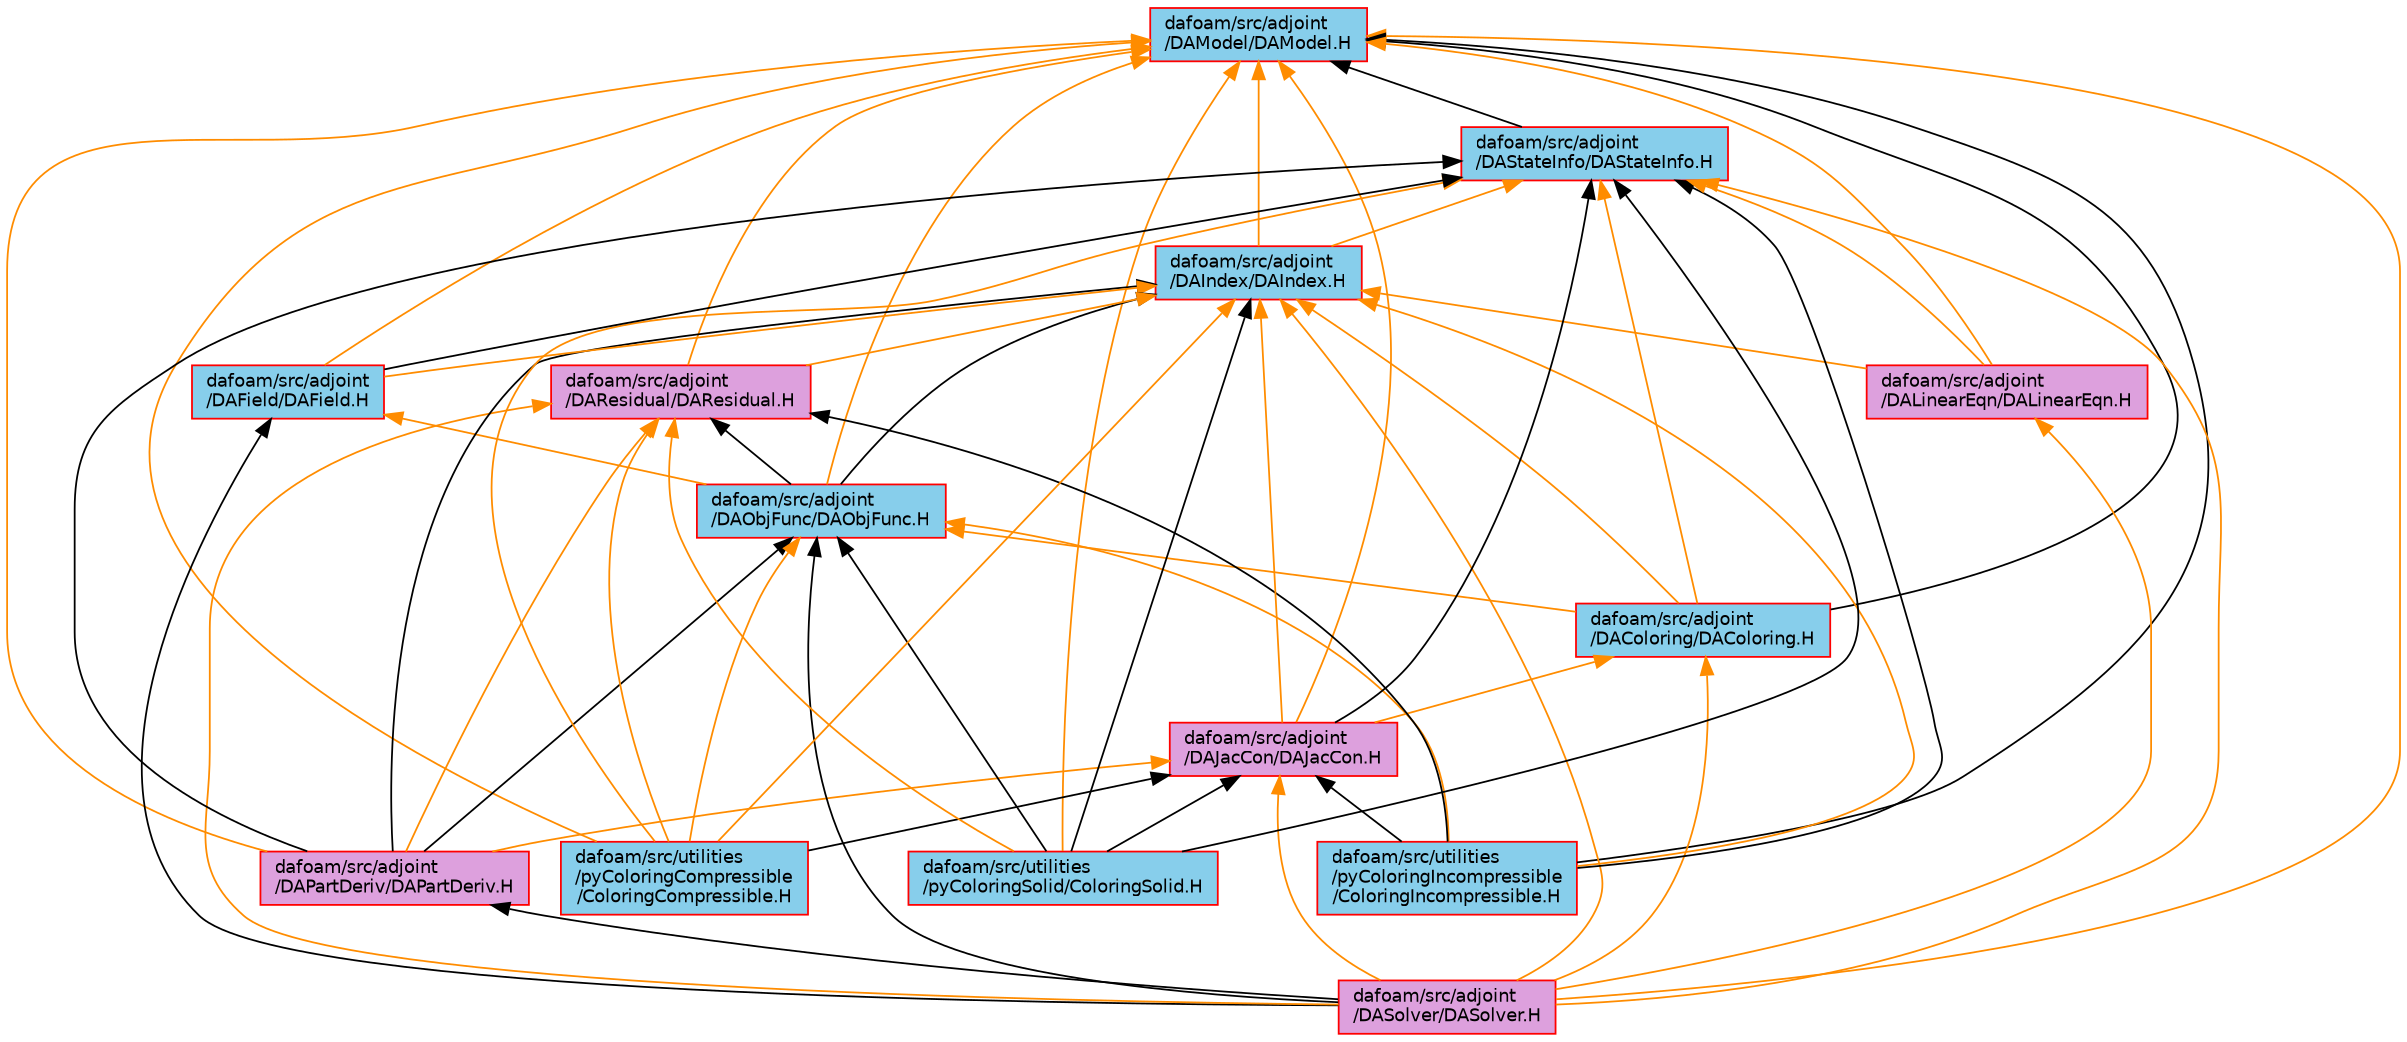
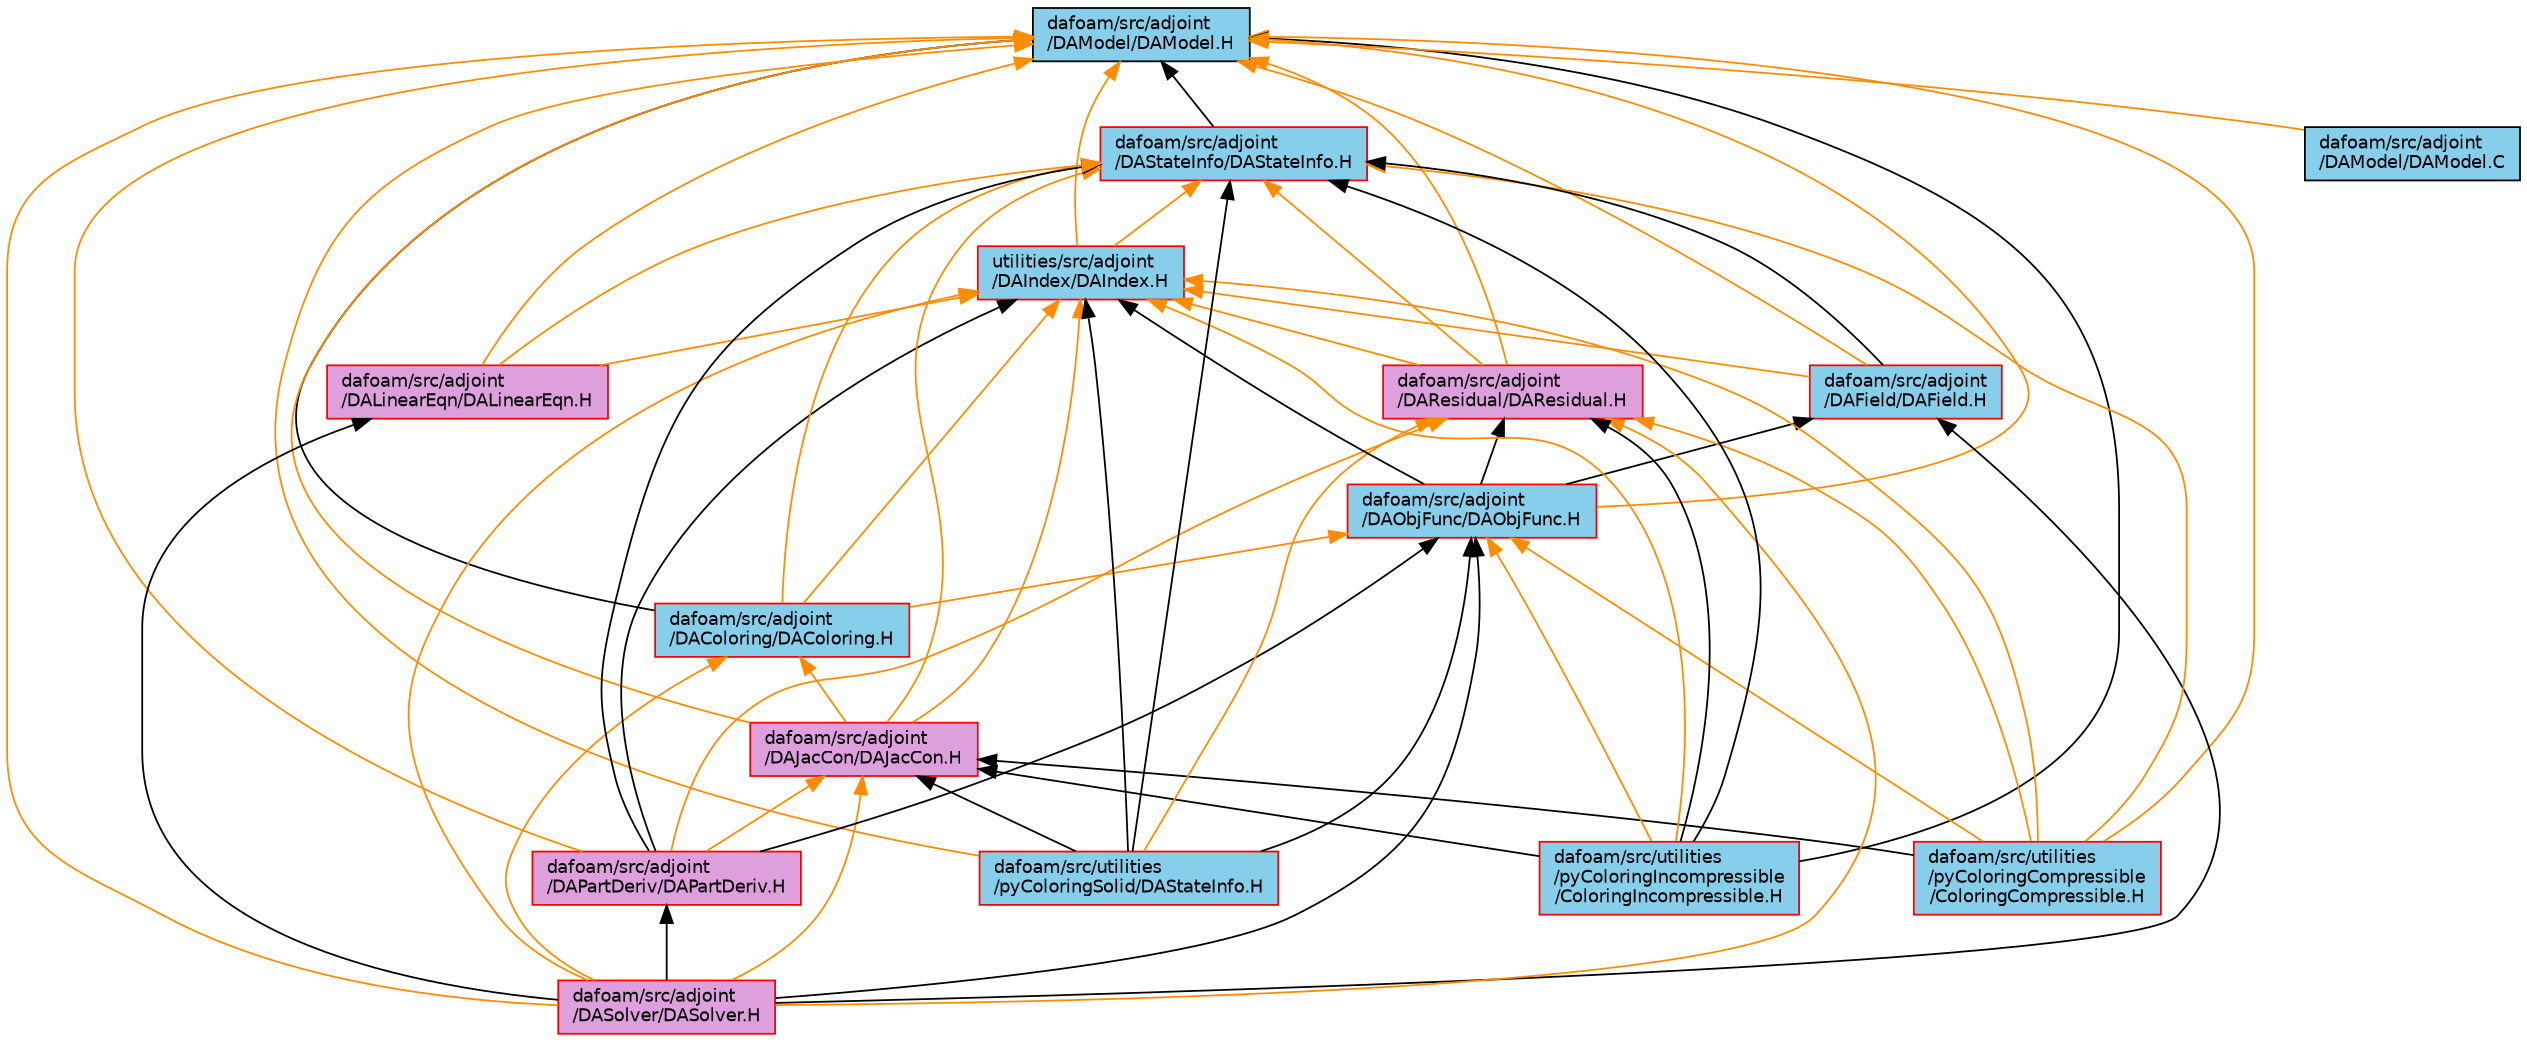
node "dafoam/src/adjoint /DAModel/DAModel.H": color red -> black
node "dafoam/src/adjoint /DAModel/DAModel.C": added
node "dafoam/src/adjoint /DAIndex/DAIndex.H": label "dafoam/src/adjoint /DAIndex/DAIndex.H" -> "utilities/src/adjoint /DAIndex/DAIndex.H"
edge "dafoam/src/adjoint /DAObjFunc/DAObjFunc.H" -> "dafoam/src/adjoint /DAField/DAField.H": color darkorange -> black
edge "dafoam/src/adjoint /DAJacCon/DAJacCon.H" -> "dafoam/src/adjoint /DAStateInfo/DAStateInfo.H": color black -> darkorange
edge "dafoam/src/adjoint /DASolver/DASolver.H" -> "dafoam/src/adjoint /DAStateInfo/DAStateInfo.H": now "dafoam/src/adjoint /DAResidual/DAResidual.H" -> "dafoam/src/adjoint /DAStateInfo/DAStateInfo.H"
edge "dafoam/src/adjoint /DASolver/DASolver.H" -> "dafoam/src/adjoint /DALinearEqn/DALinearEqn.H": color darkorange -> black
node "dafoam/src/utilities /pyColoringSolid/ColoringSolid.H": label "dafoam/src/utilities /pyColoringSolid/ColoringSolid.H" -> "dafoam/src/utilities /pyColoringSolid/DAStateInfo.H"
